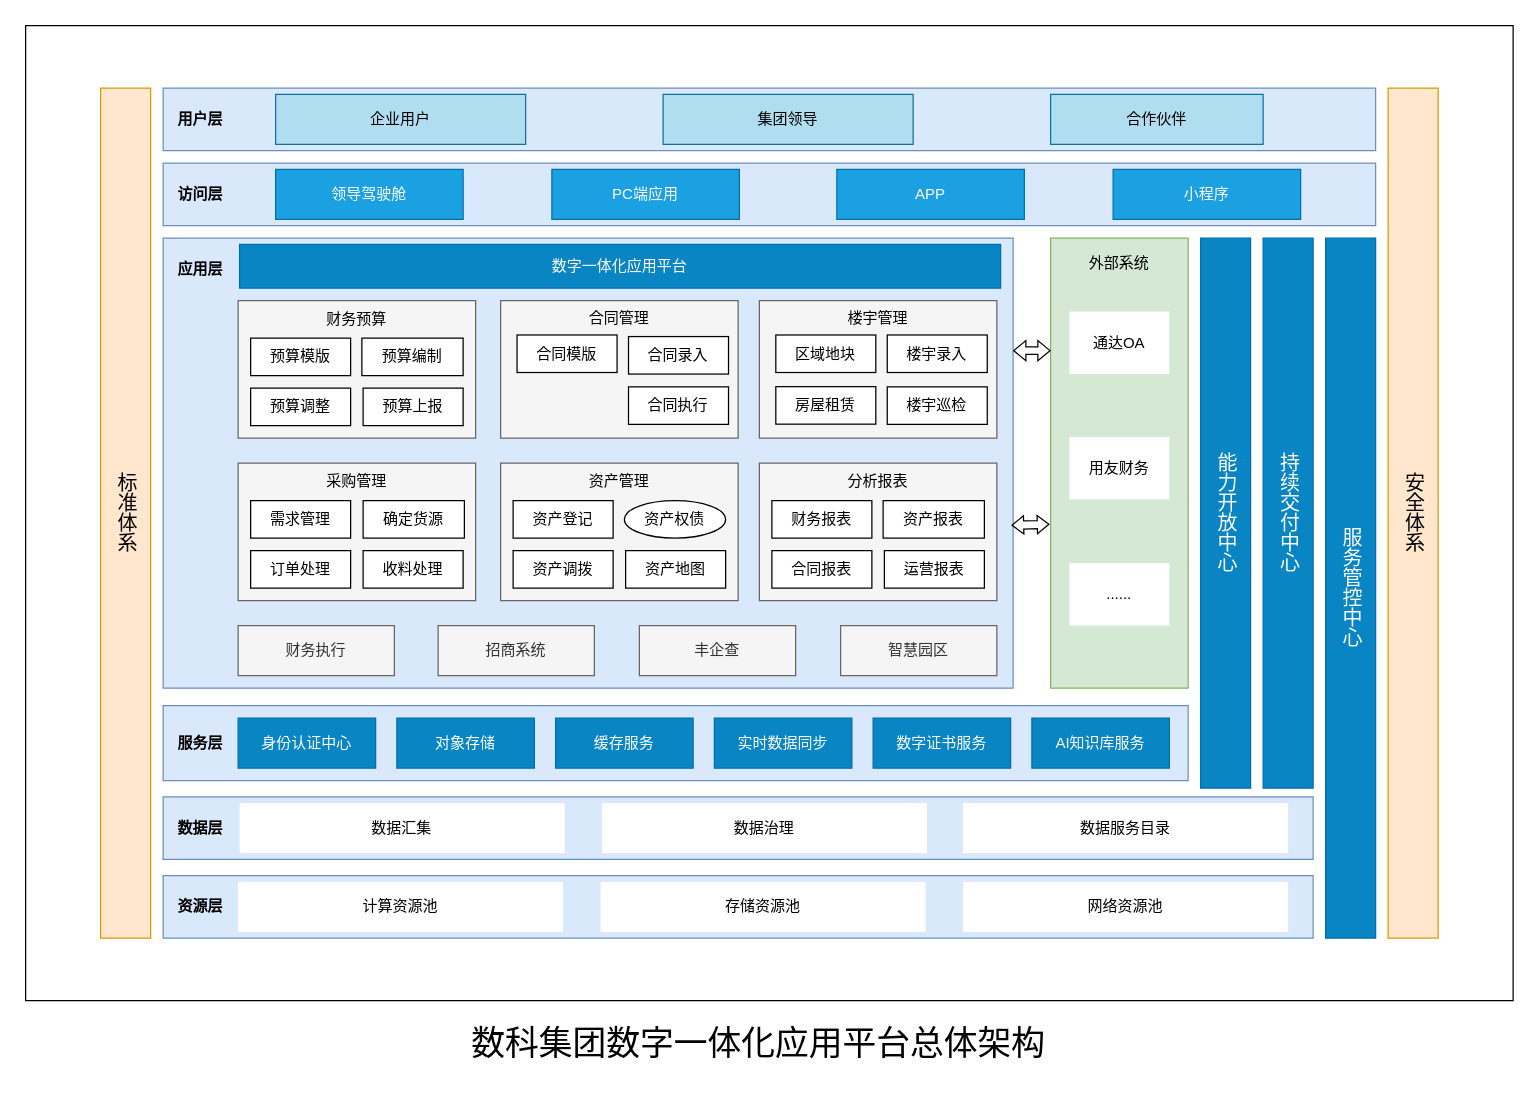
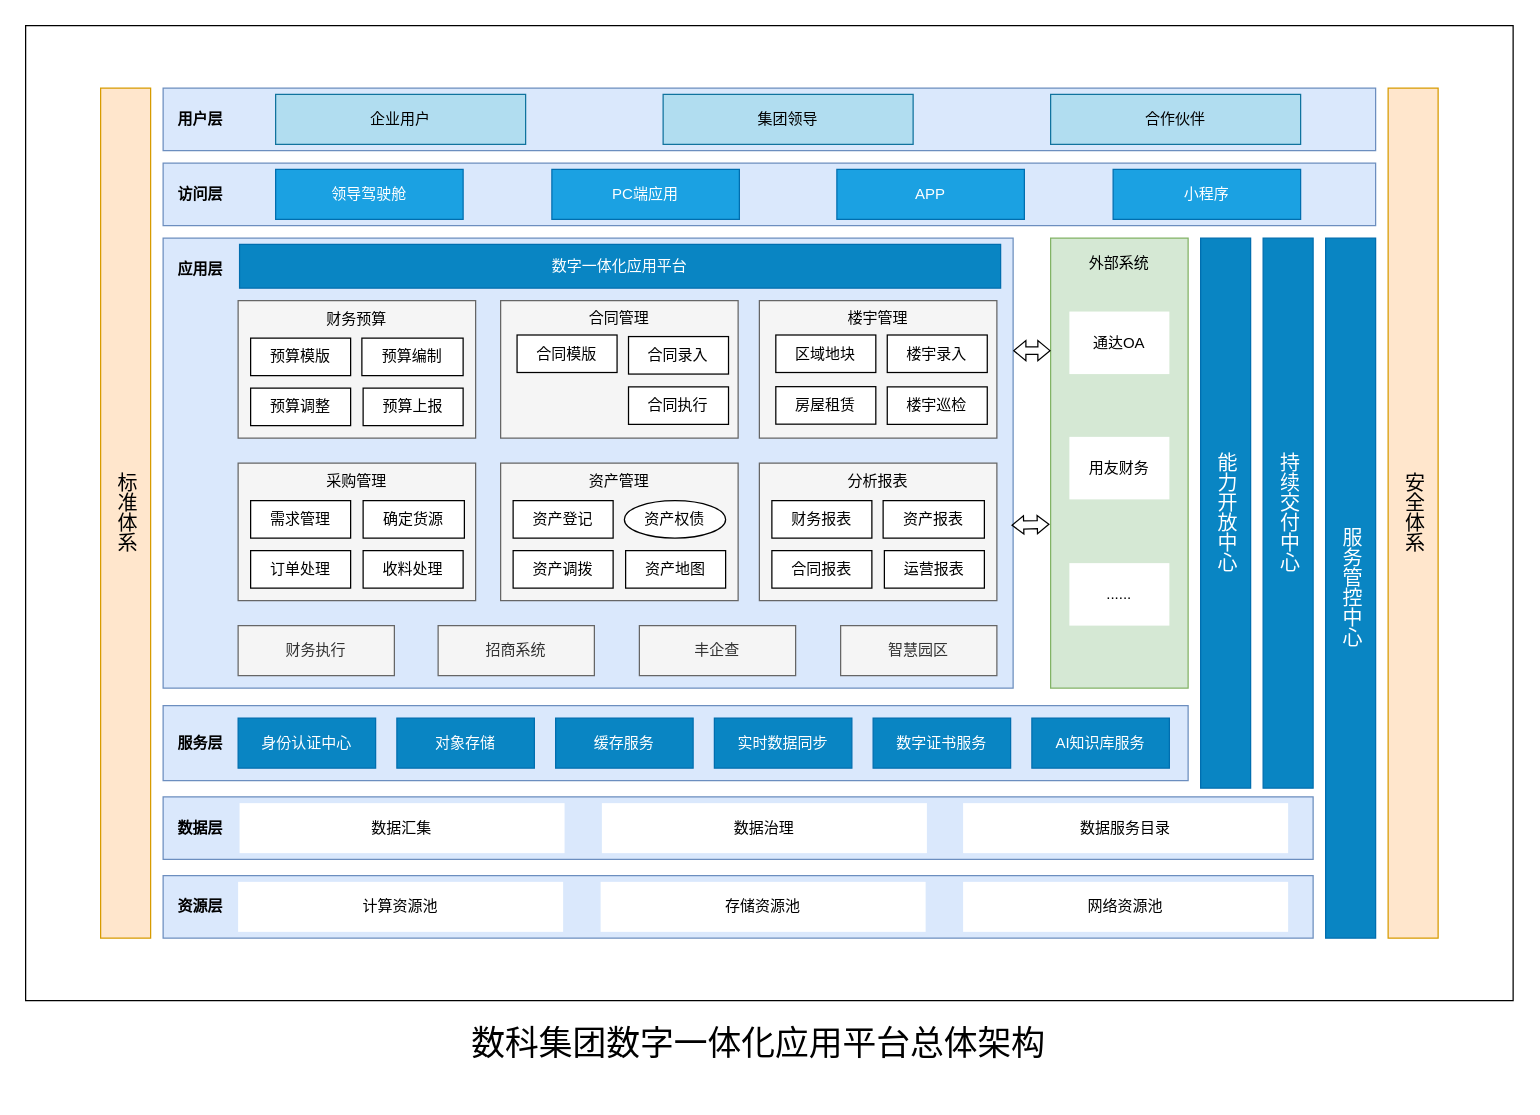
node "合作伙伴": size 213x50 -> 250x50
